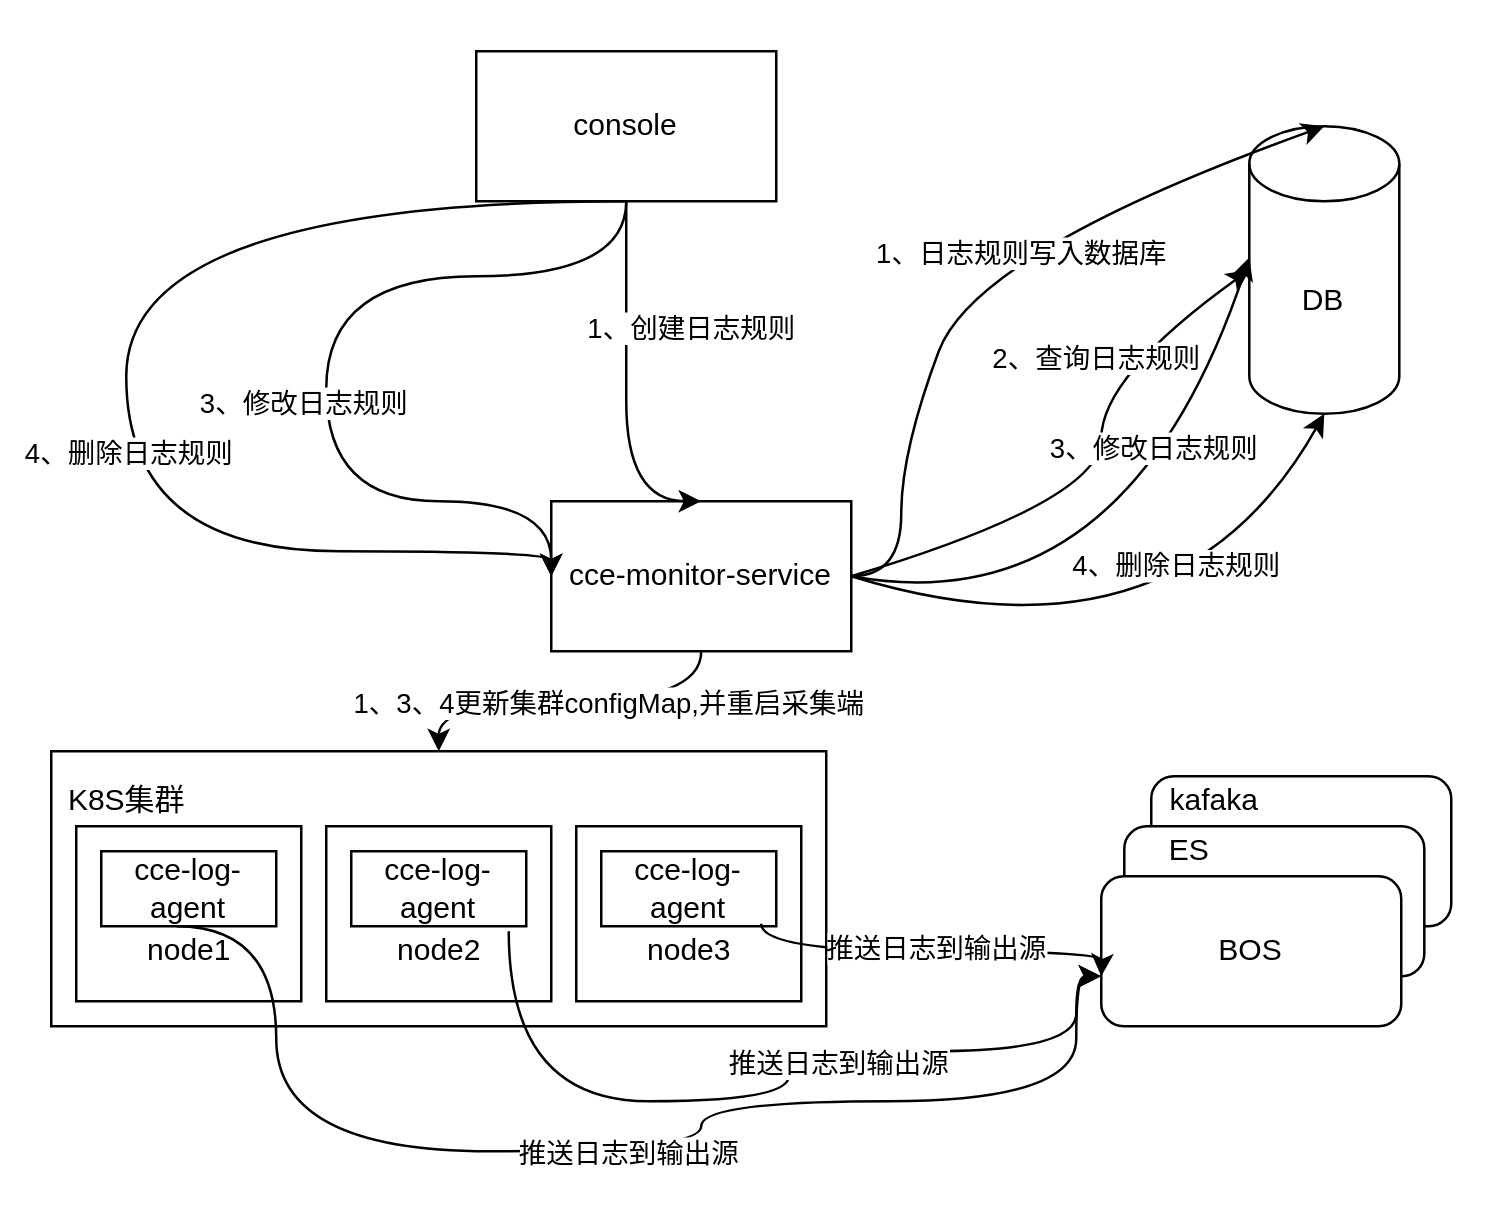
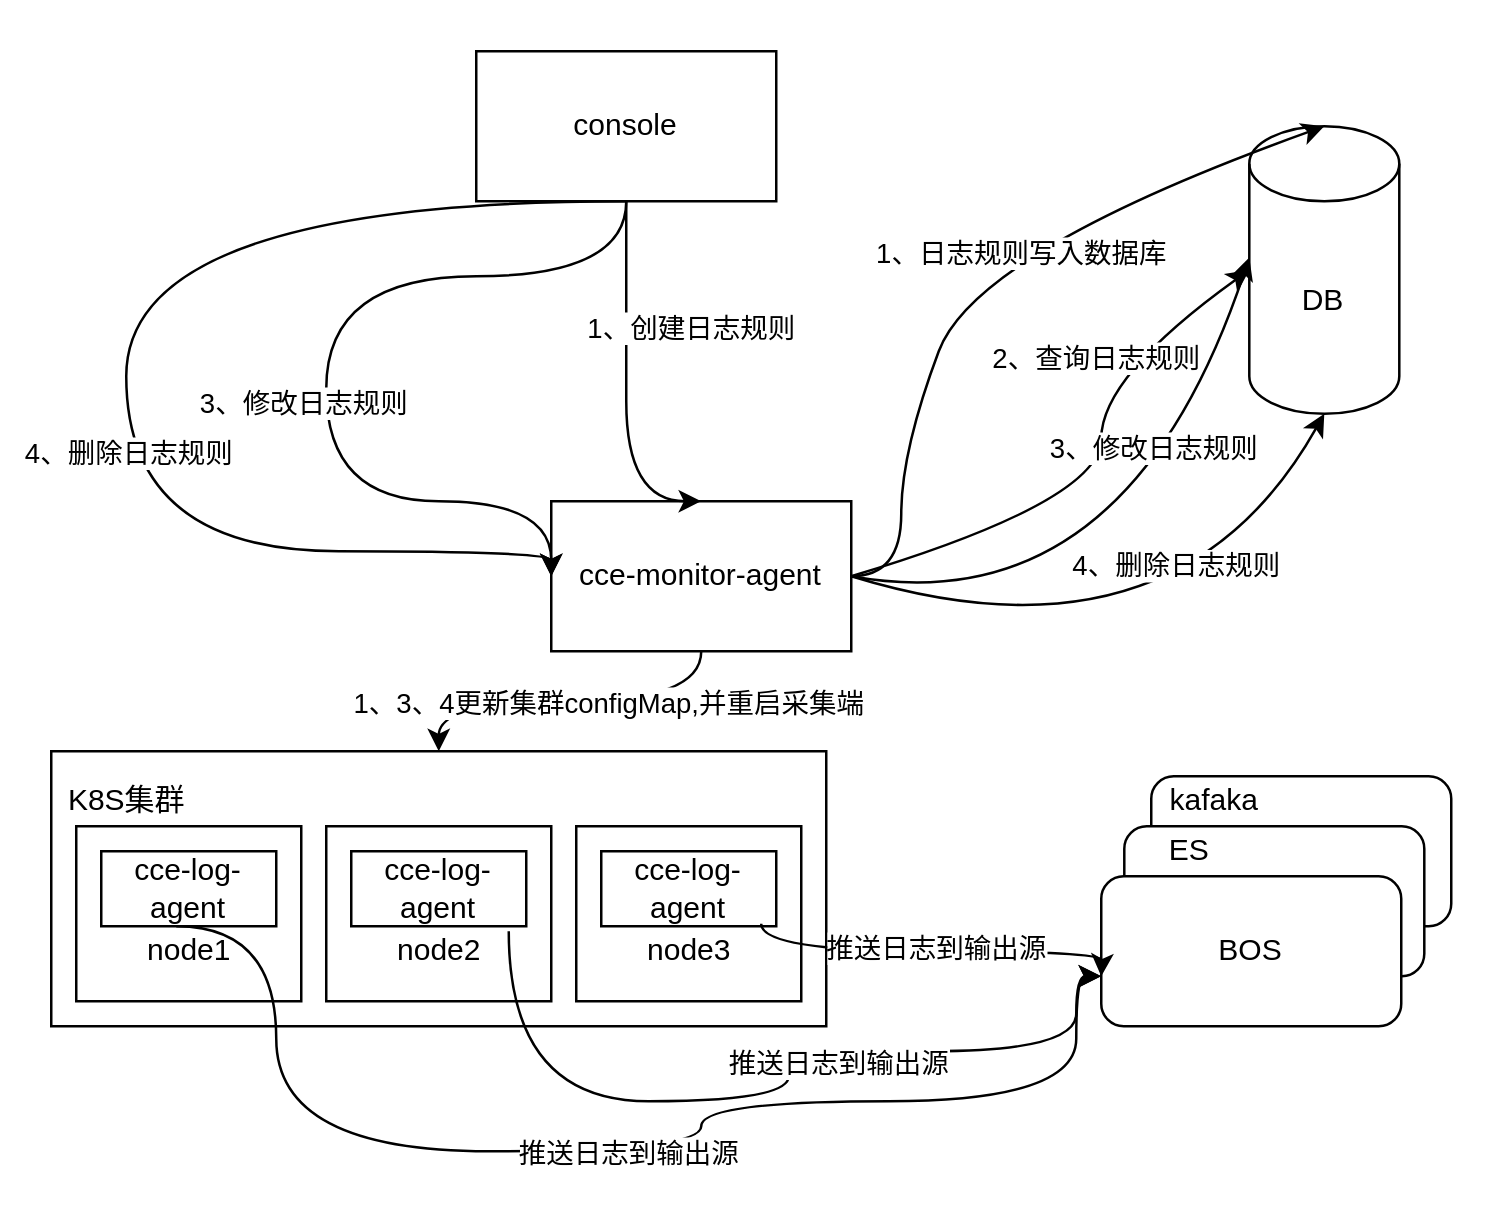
node "cce-monitor-service": label "cce-monitor-service" -> "cce-monitor-agent"
